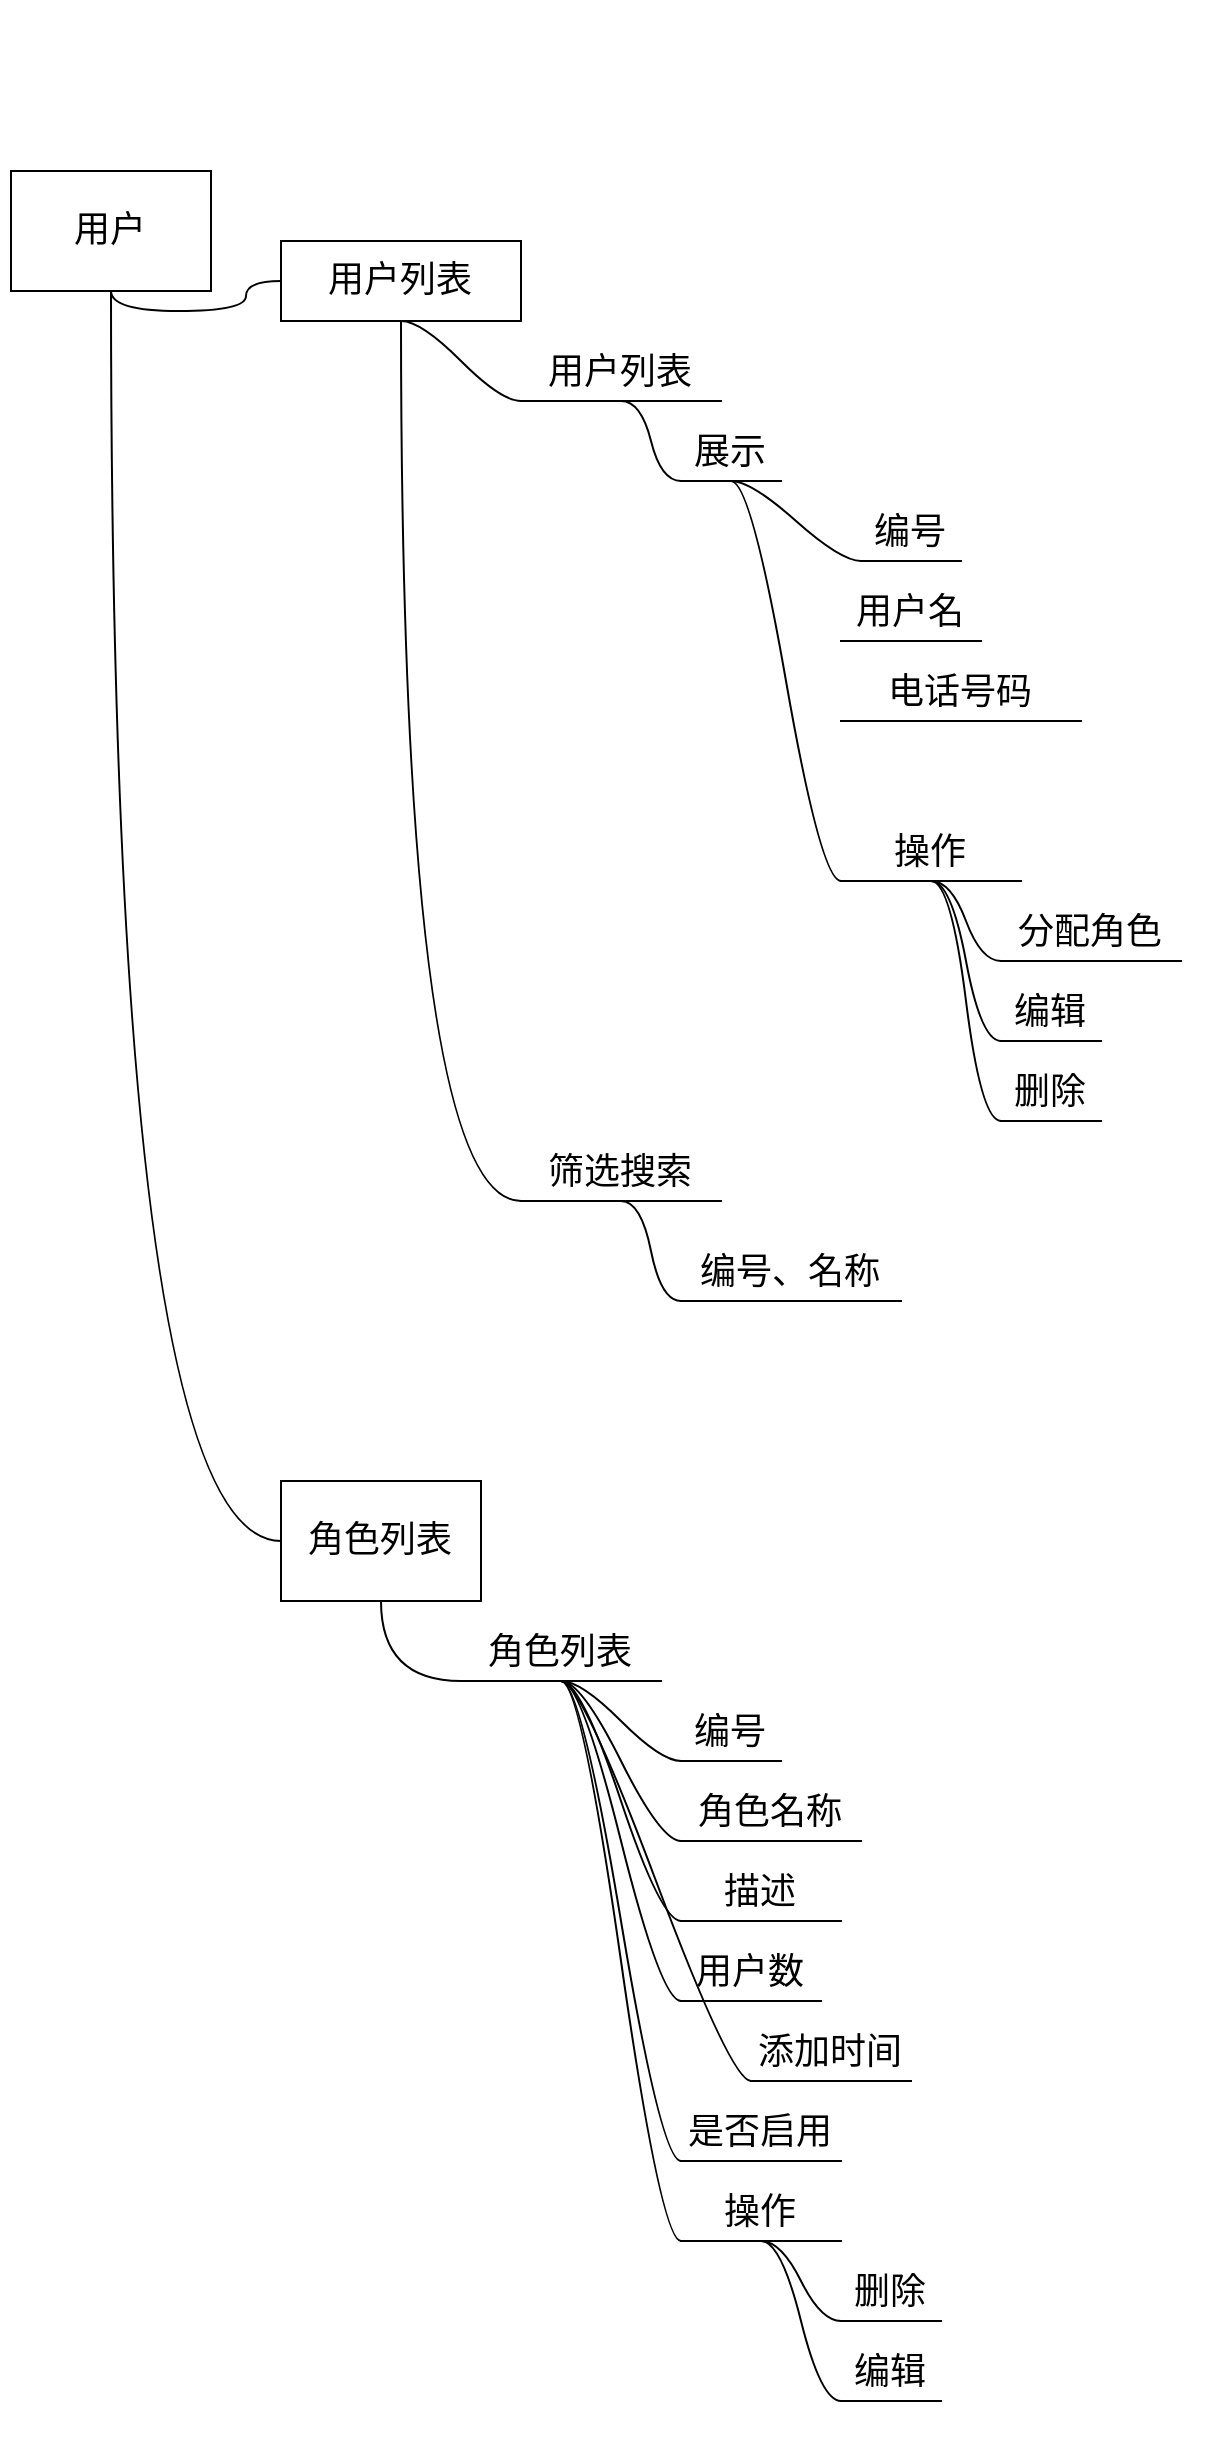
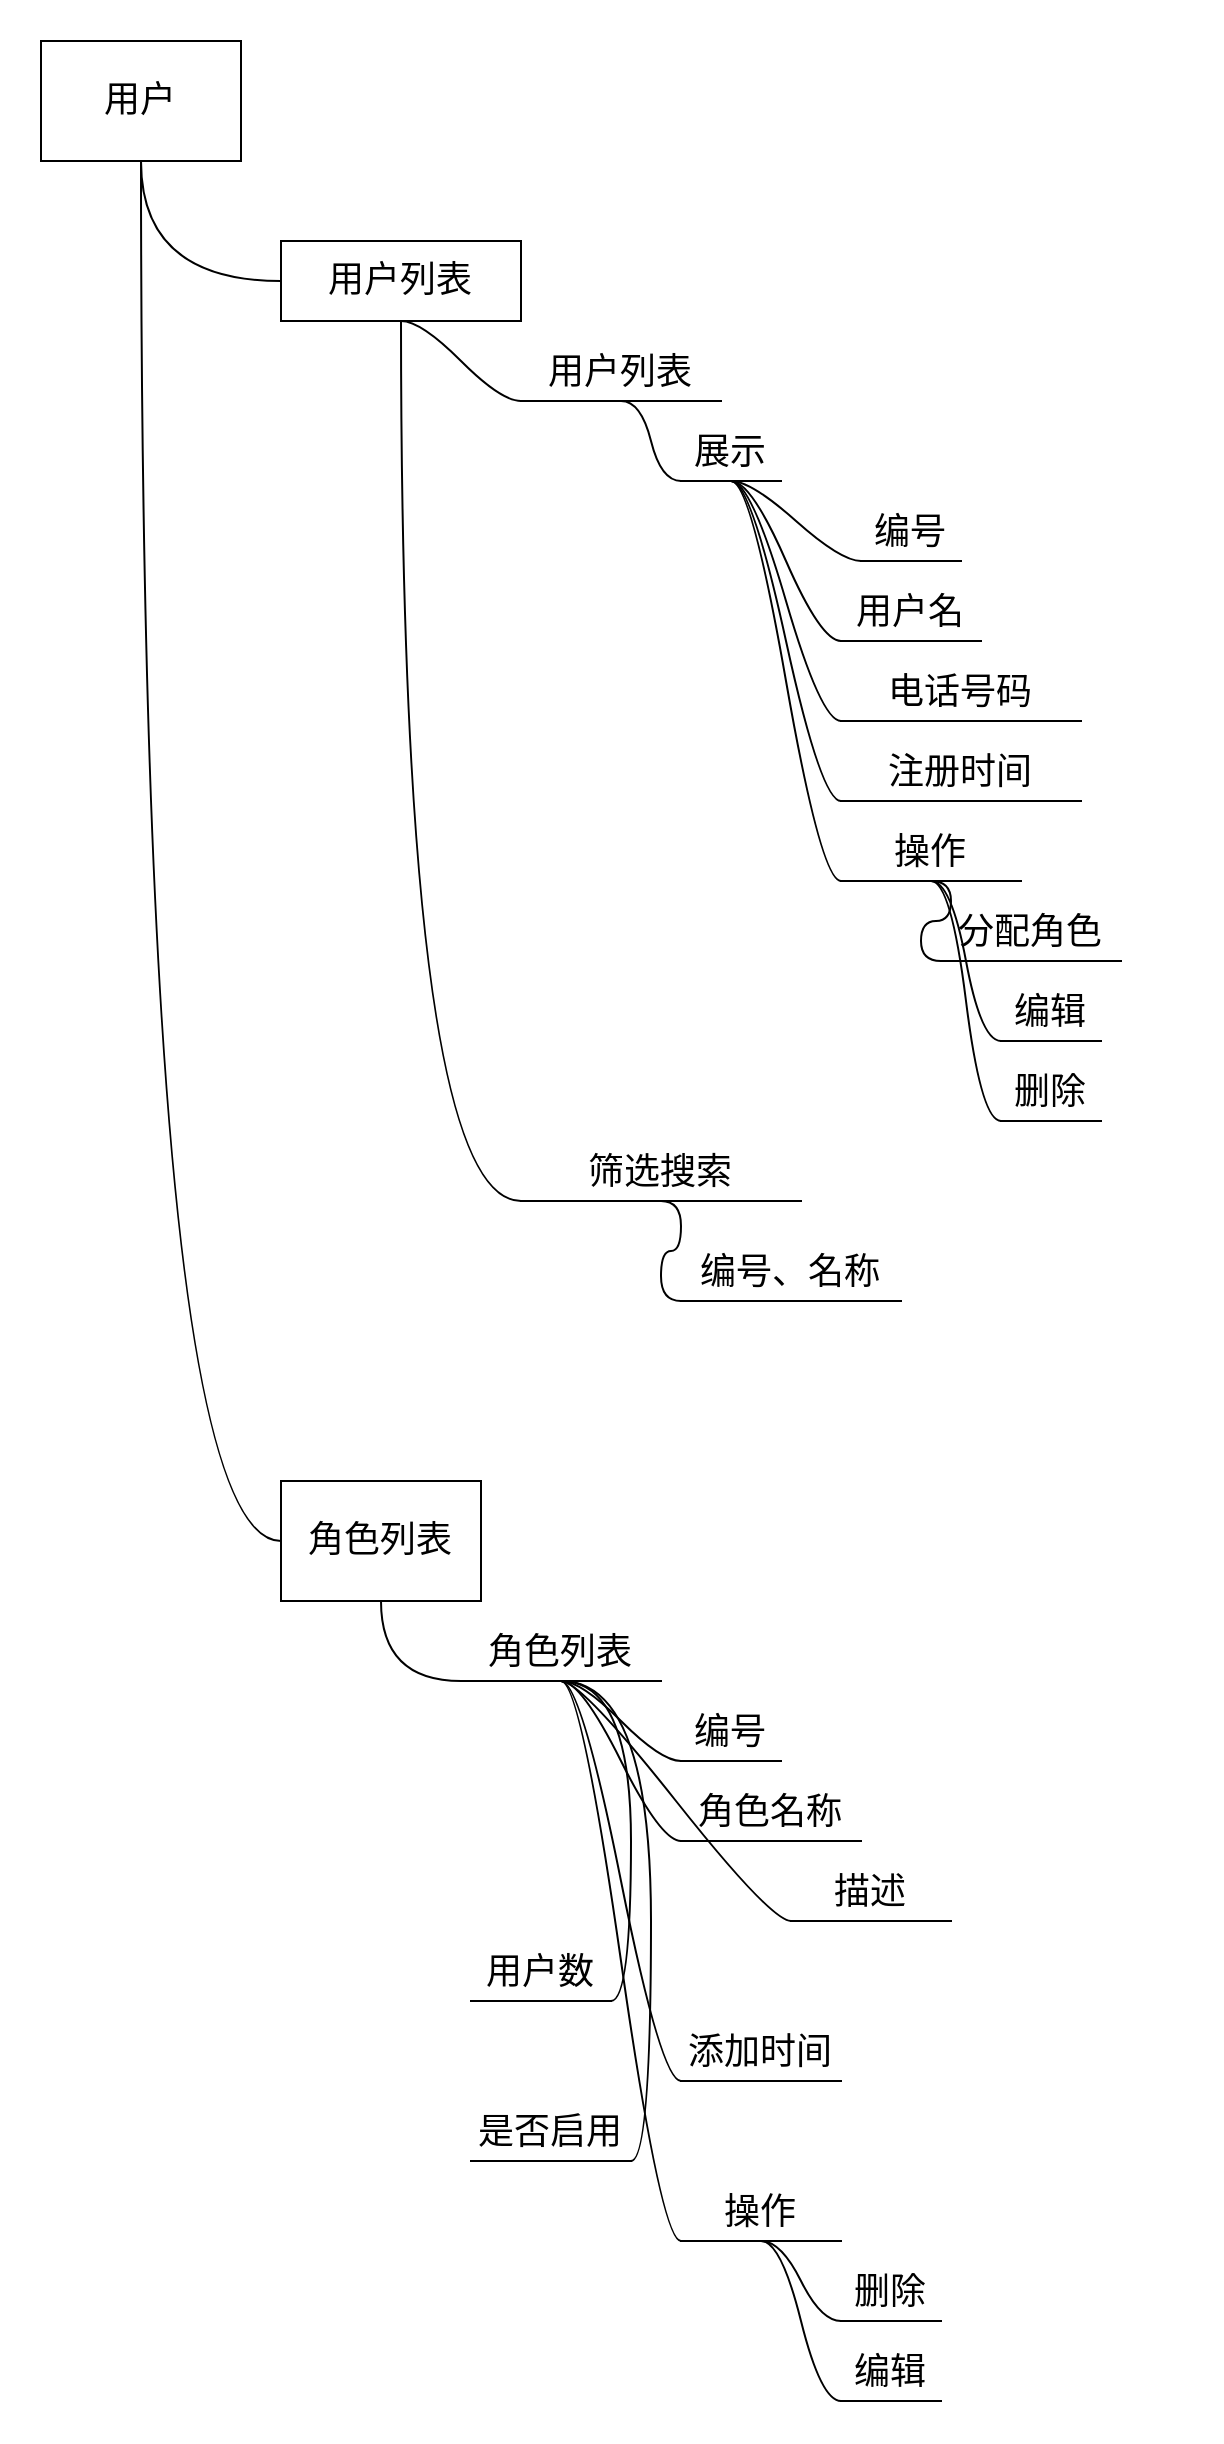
node "用户": moved (111, 231) -> (141, 101)
edge "展示" -- "用户名": added
edge "展示" -- "电话号码": added
edge "展示" -- "注册时间": added
node "注册时间": added
node "分配角色": moved (1091, 931) -> (1031, 931)
node "筛选搜索": size 200x60 -> 280x60
node "描述": moved (761, 1891) -> (871, 1891)
node "用户数": moved (751, 1971) -> (541, 1971)
node "添加时间": moved (831, 2051) -> (761, 2051)
node "是否启用": moved (761, 2131) -> (551, 2131)
